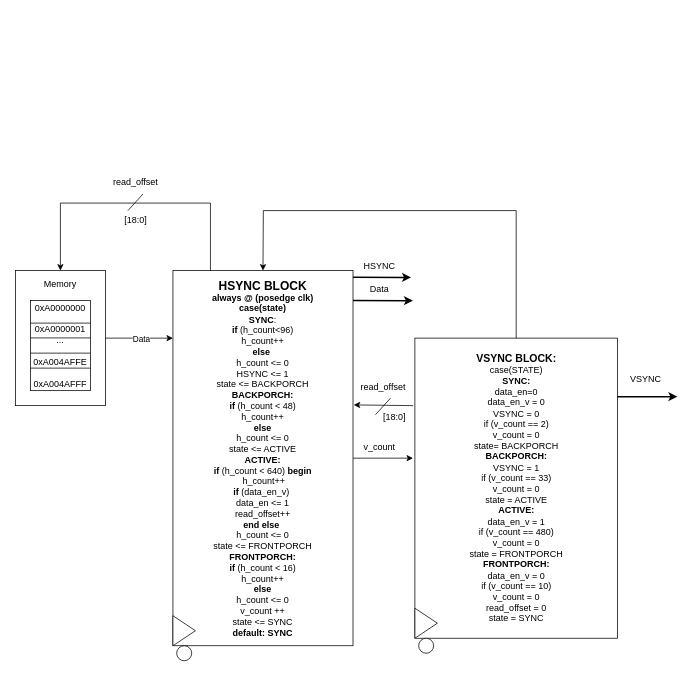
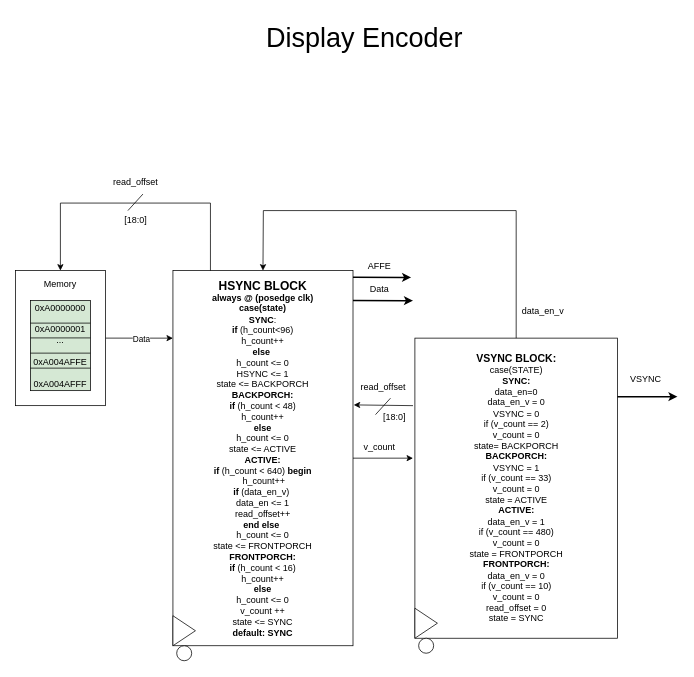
node "Display Encoder": added
node "HSYNC": label "HSYNC" -> "AFFE"
node "data_en_v": added
node "0xA0000000 0xA0000001 ... 0xA004AFFE 0xA004AFFF": fillcolor #ffffff -> #d5e8d4
